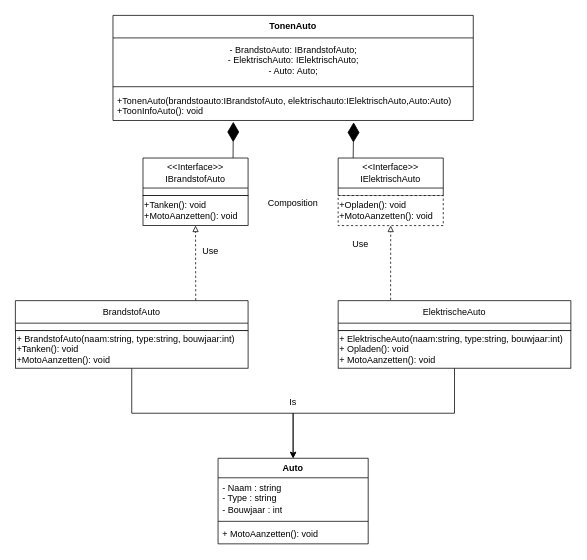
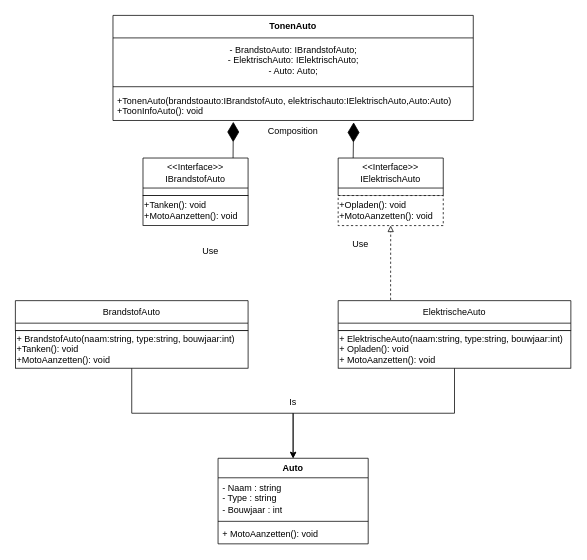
node "Composition": moved (293, 203) -> (293, 132)
edge "BrandstofAuto" -> "+Tanken(): void +MotoAanzetten(): void": removed
